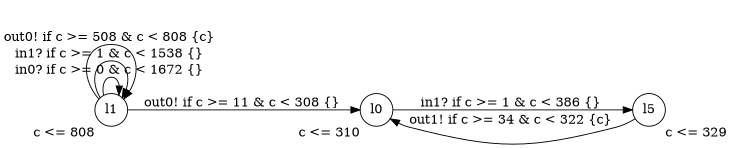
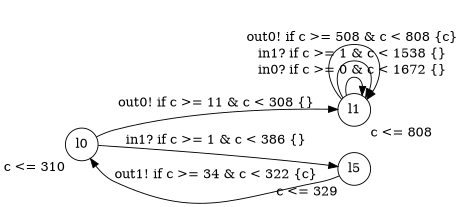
edge "l1 c <= 808" -> "l0 c <= 310": reversed
